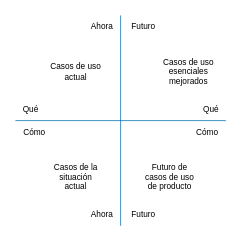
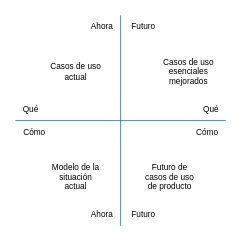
node "Casos de la situación actual": label "Casos de la situación actual" -> "Modelo de la situación actual"
